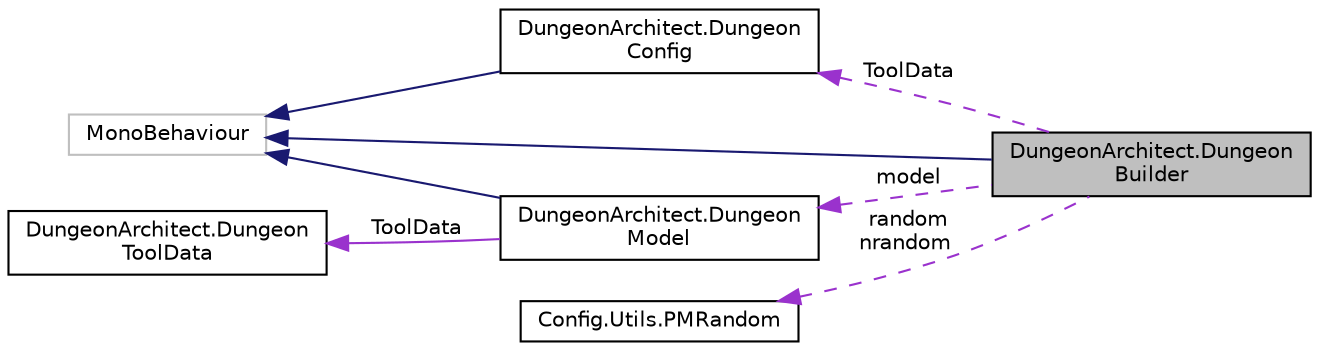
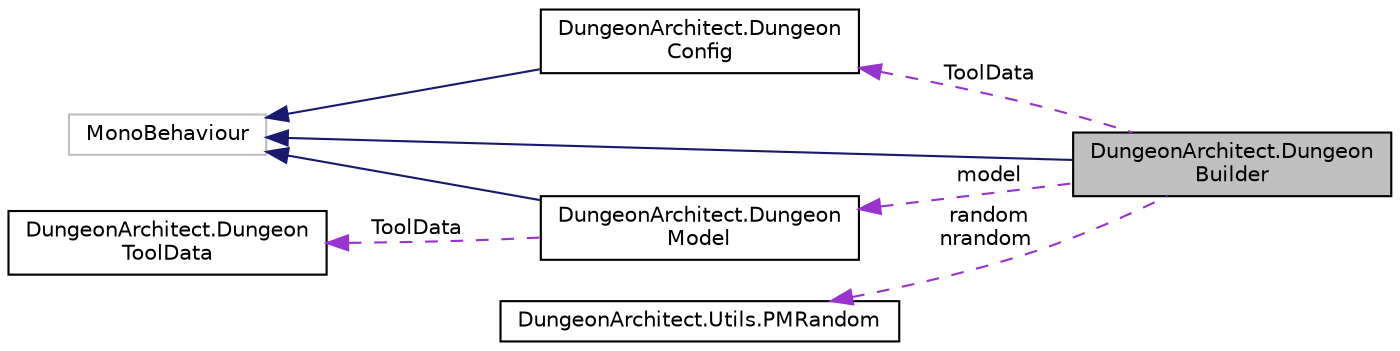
edge "DungeonArchitect.Dungeon Model" -> "DungeonArchitect.Dungeon ToolData": style solid -> dashed
node "Config.Utils.PMRandom": label "Config.Utils.PMRandom" -> "DungeonArchitect.Utils.PMRandom"
